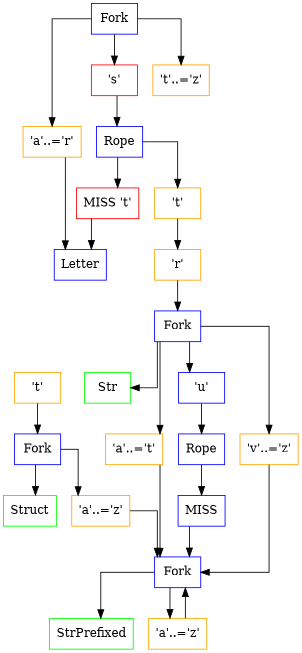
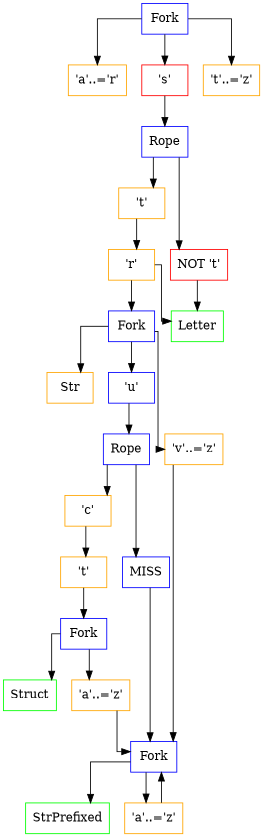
edge "'a'..='r'" -> "Letter": now "'r'" -> "Letter"
node "MISS 't'": label "MISS 't'" -> "NOT 't'"
node "Letter": color blue -> green
node "Str": color green -> orange
node "'a'..='t'": removed
node "'c'": added
